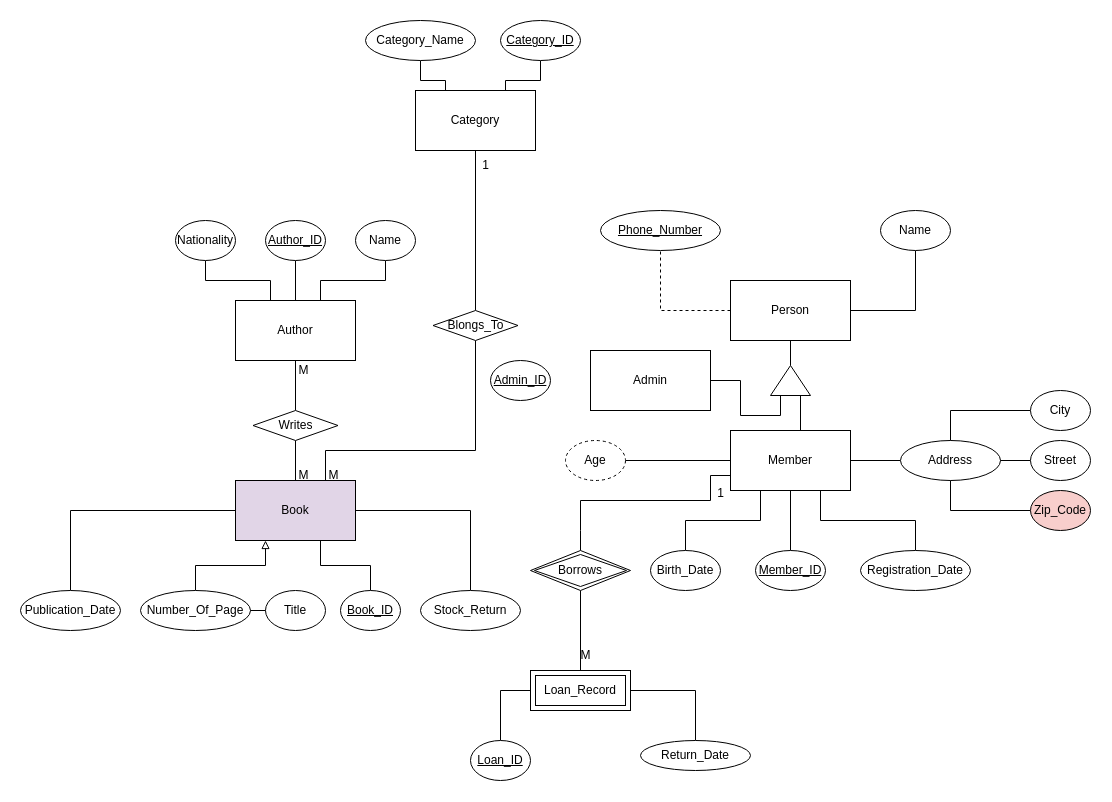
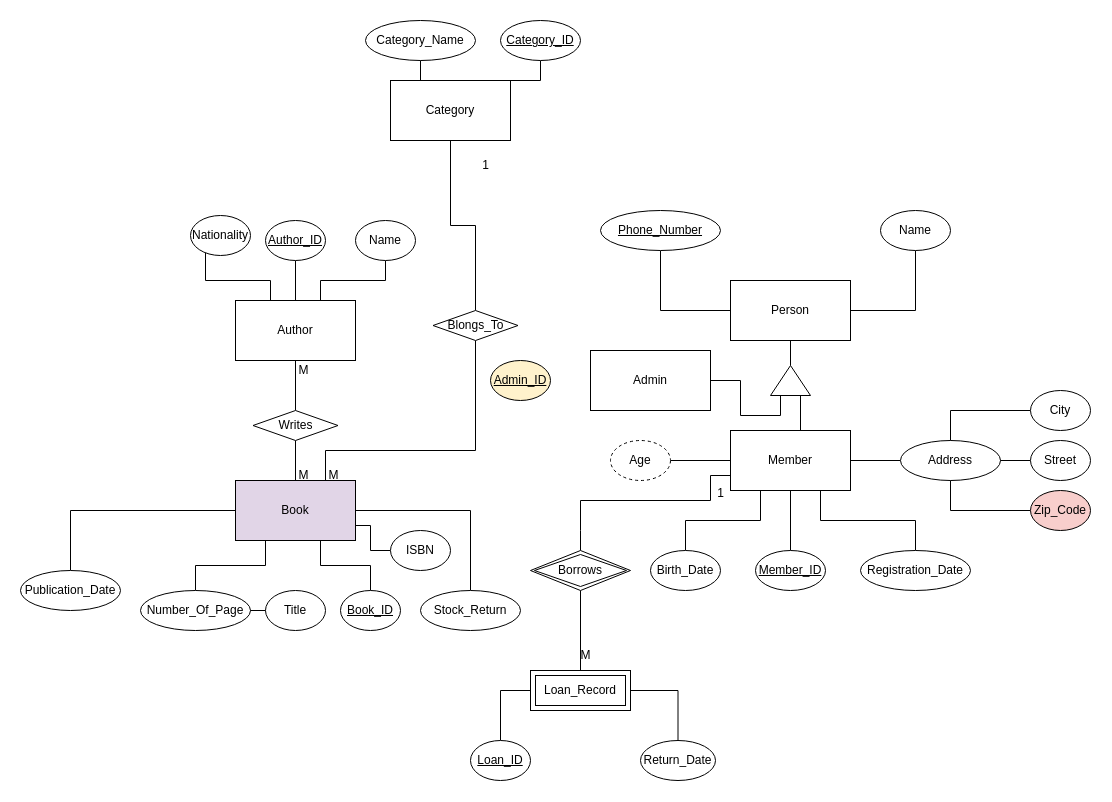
node "Category": moved (476, 121) -> (451, 111)
node "Nationality": moved (206, 241) -> (221, 236)
edge "Phone_Number" -- "Person": style dashed -> solid
node "Admin_ID": fillcolor #ffffff -> #fff2cc
node "Age": moved (596, 461) -> (641, 461)
edge "Book" -- "ISBN": added
edge "Number_Of_Page" -> "Book": arrowhead block -> none
node "ISBN": added
node "Publication_Date": moved (71, 611) -> (71, 591)
node "Return_Date": size 110x30 -> 75x40
